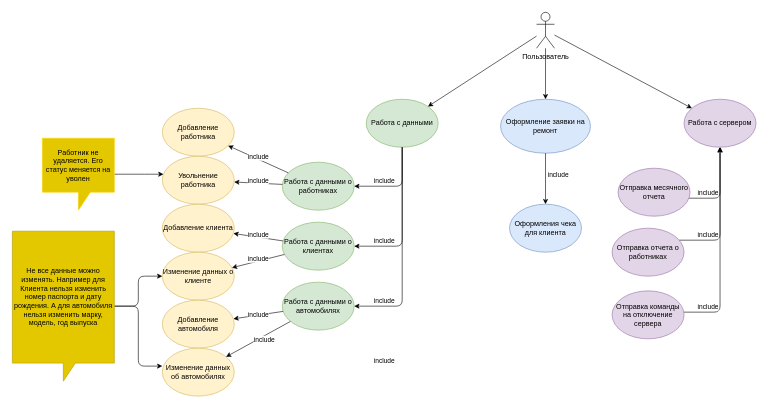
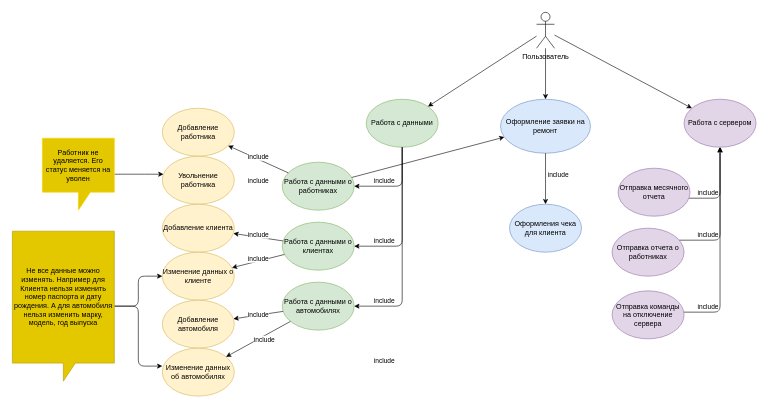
edge "Работа с данными о работниках" -> "Увольнение работника": now "Работа с данными о работниках" -> "Оформление заявки на ремонт"
